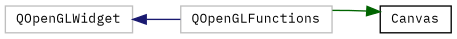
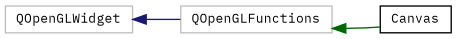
edge "QOpenGLFunctions" -> "Canvas": reversed
